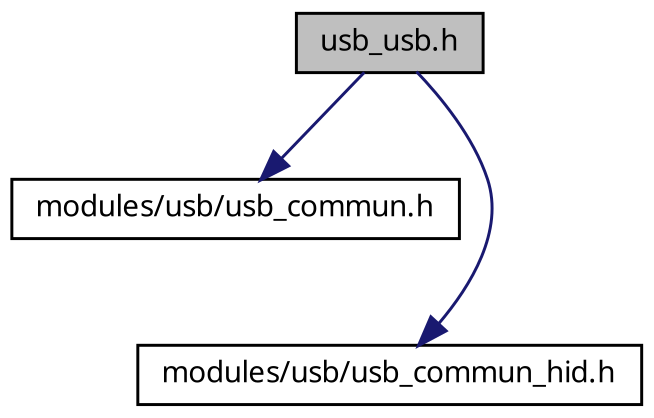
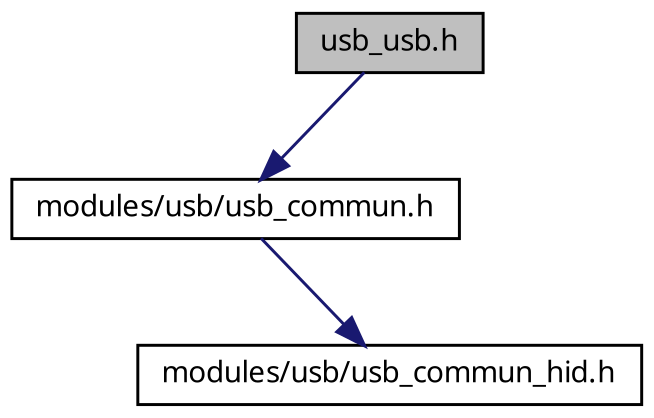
edge "usb_usb.h" -> "modules/usb/usb_commun_hid.h": now "modules/usb/usb_commun.h" -> "modules/usb/usb_commun_hid.h"
